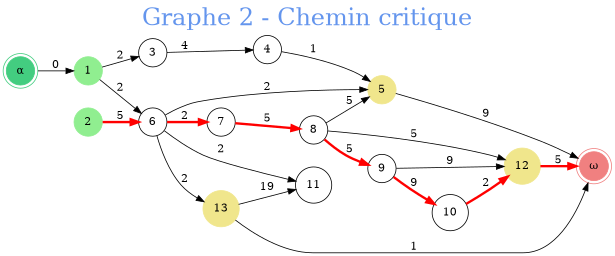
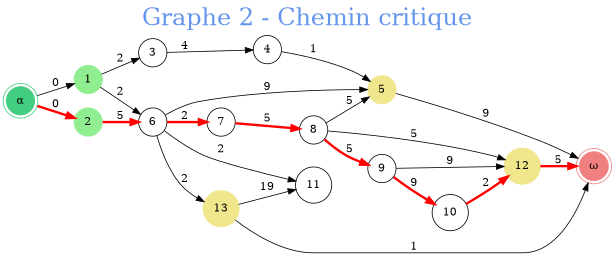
edge "6" -> "5": label "2" -> "9"
edge "α" -> "2": added, label "0"
